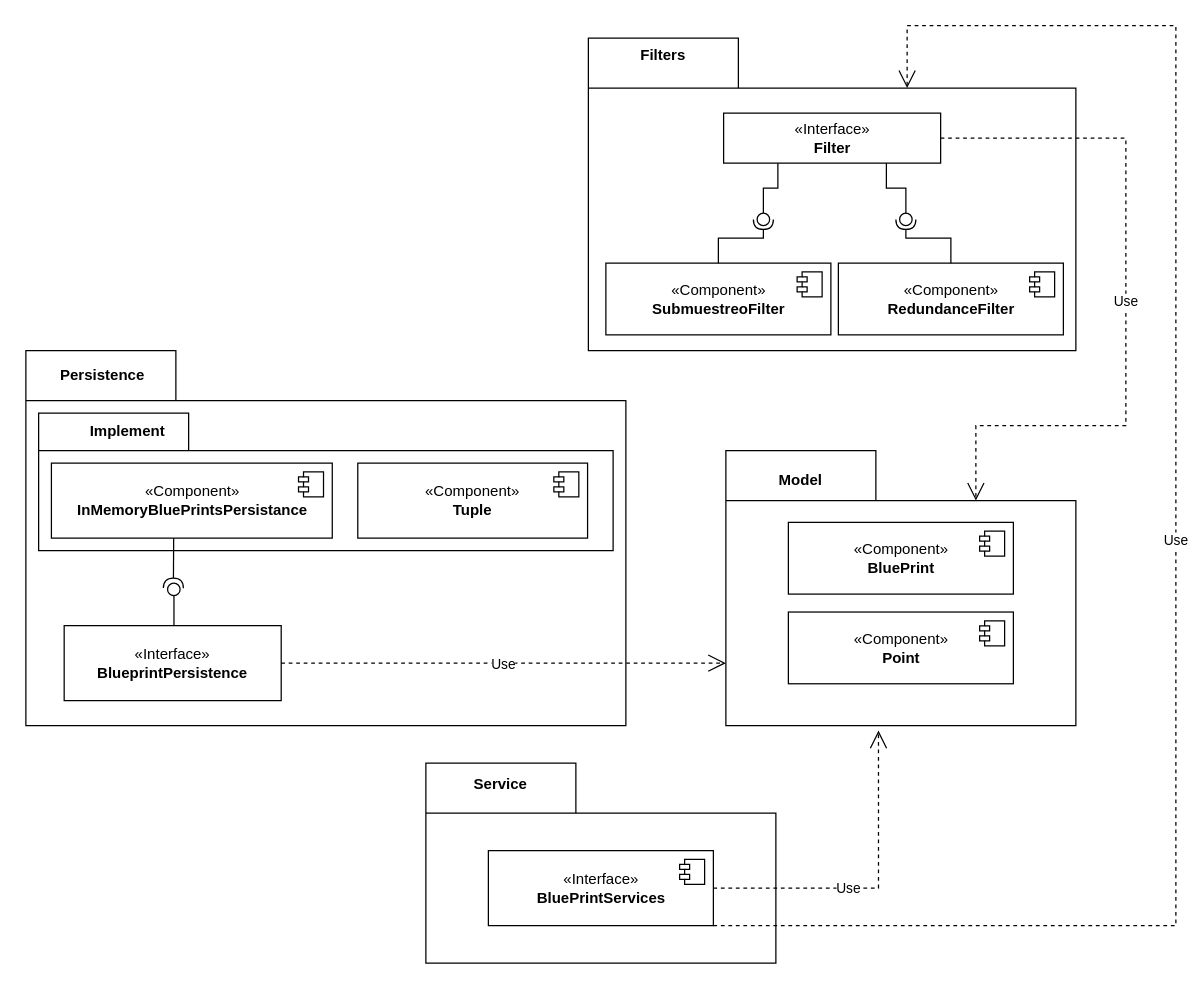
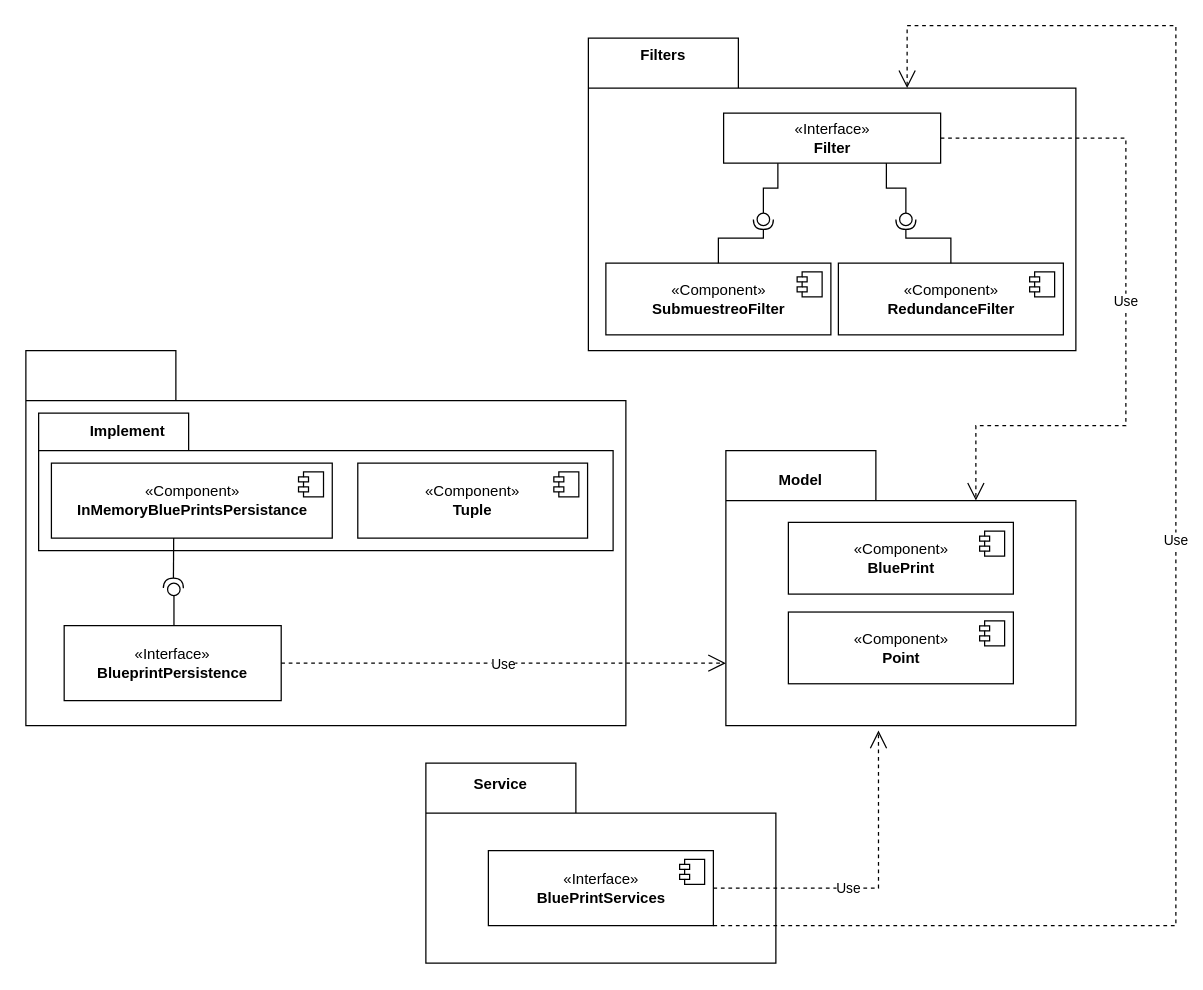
node "Persistence": removed
